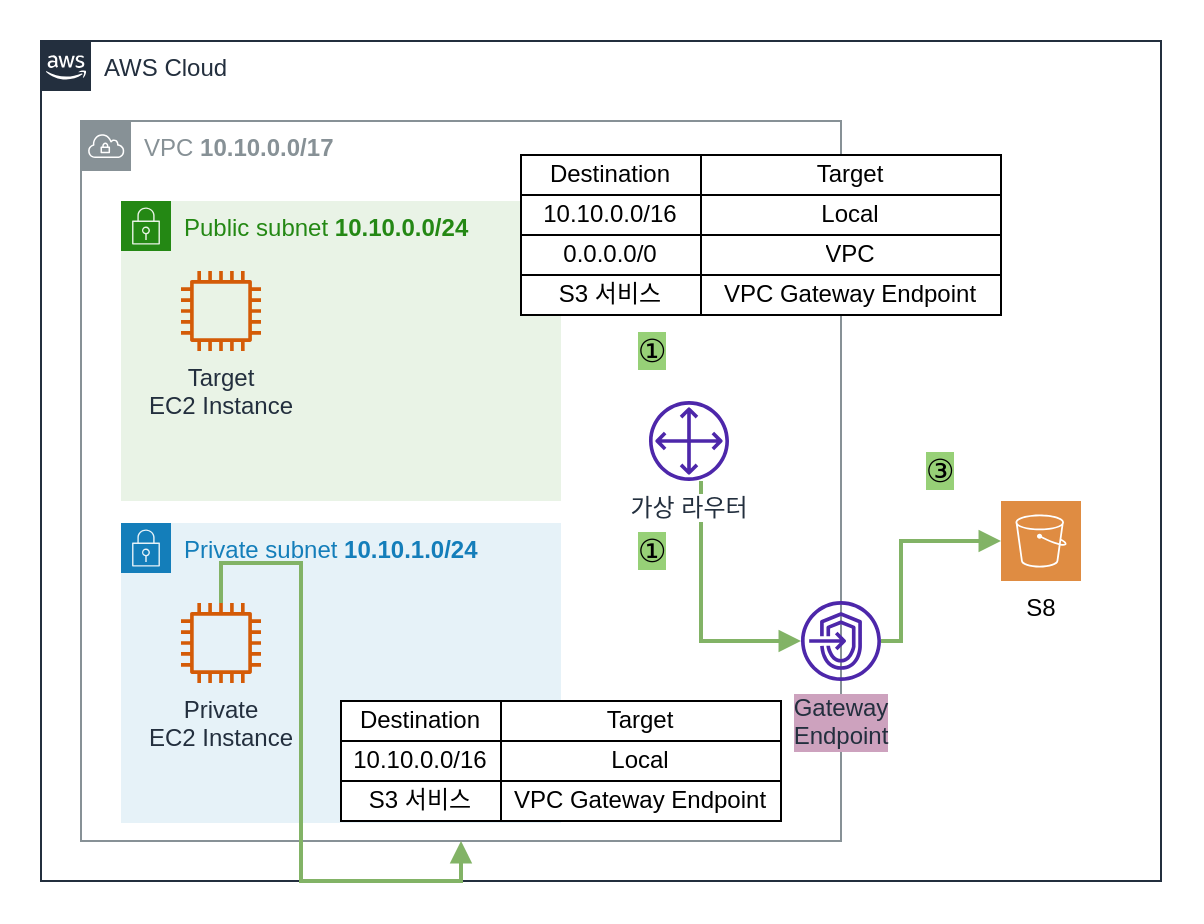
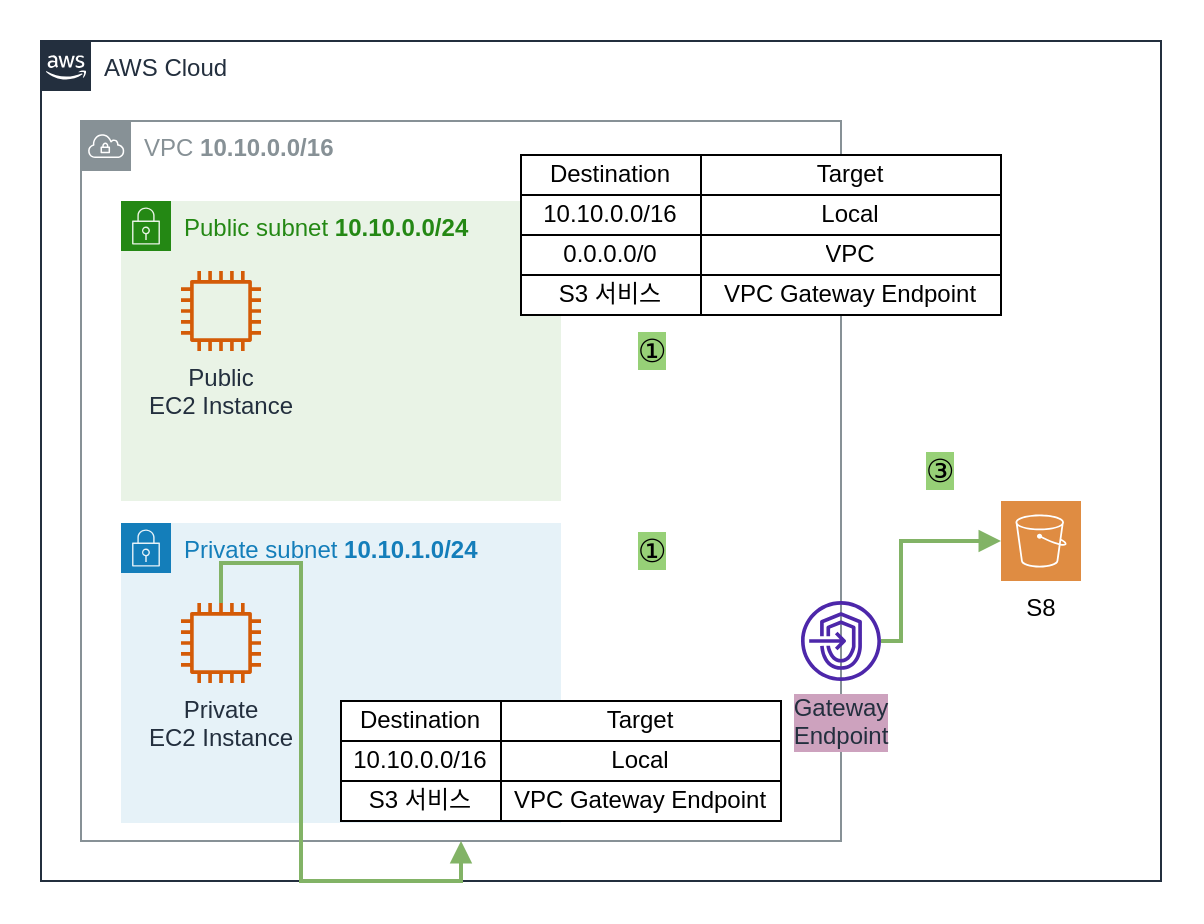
node "VPC 10.10.0.0/17": label "VPC 10.10.0.0/17" -> "VPC 10.10.0.0/16"
node "Target EC2 Instance": label "Target EC2 Instance" -> "Public EC2 Instance"
node "가상 라우터": removed
edge "가상 라우터" -> "Gateway Endpoint": removed
